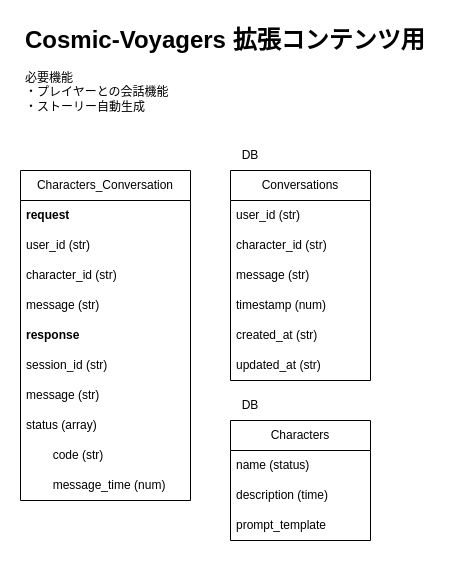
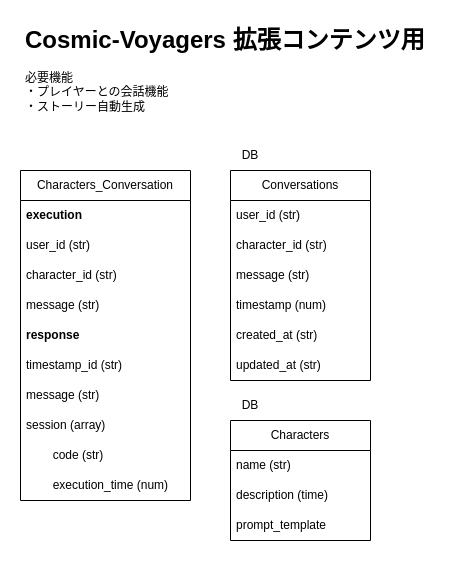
node "request": label "request" -> "execution"
node "session_id (str)": label "session_id (str)" -> "timestamp_id (str)"
node "status (array)": label "status (array)" -> "session (array)"
node "name (status)": label "name (status)" -> "name (str)"
node "message_time (num)": label "message_time (num)" -> "execution_time (num)"
